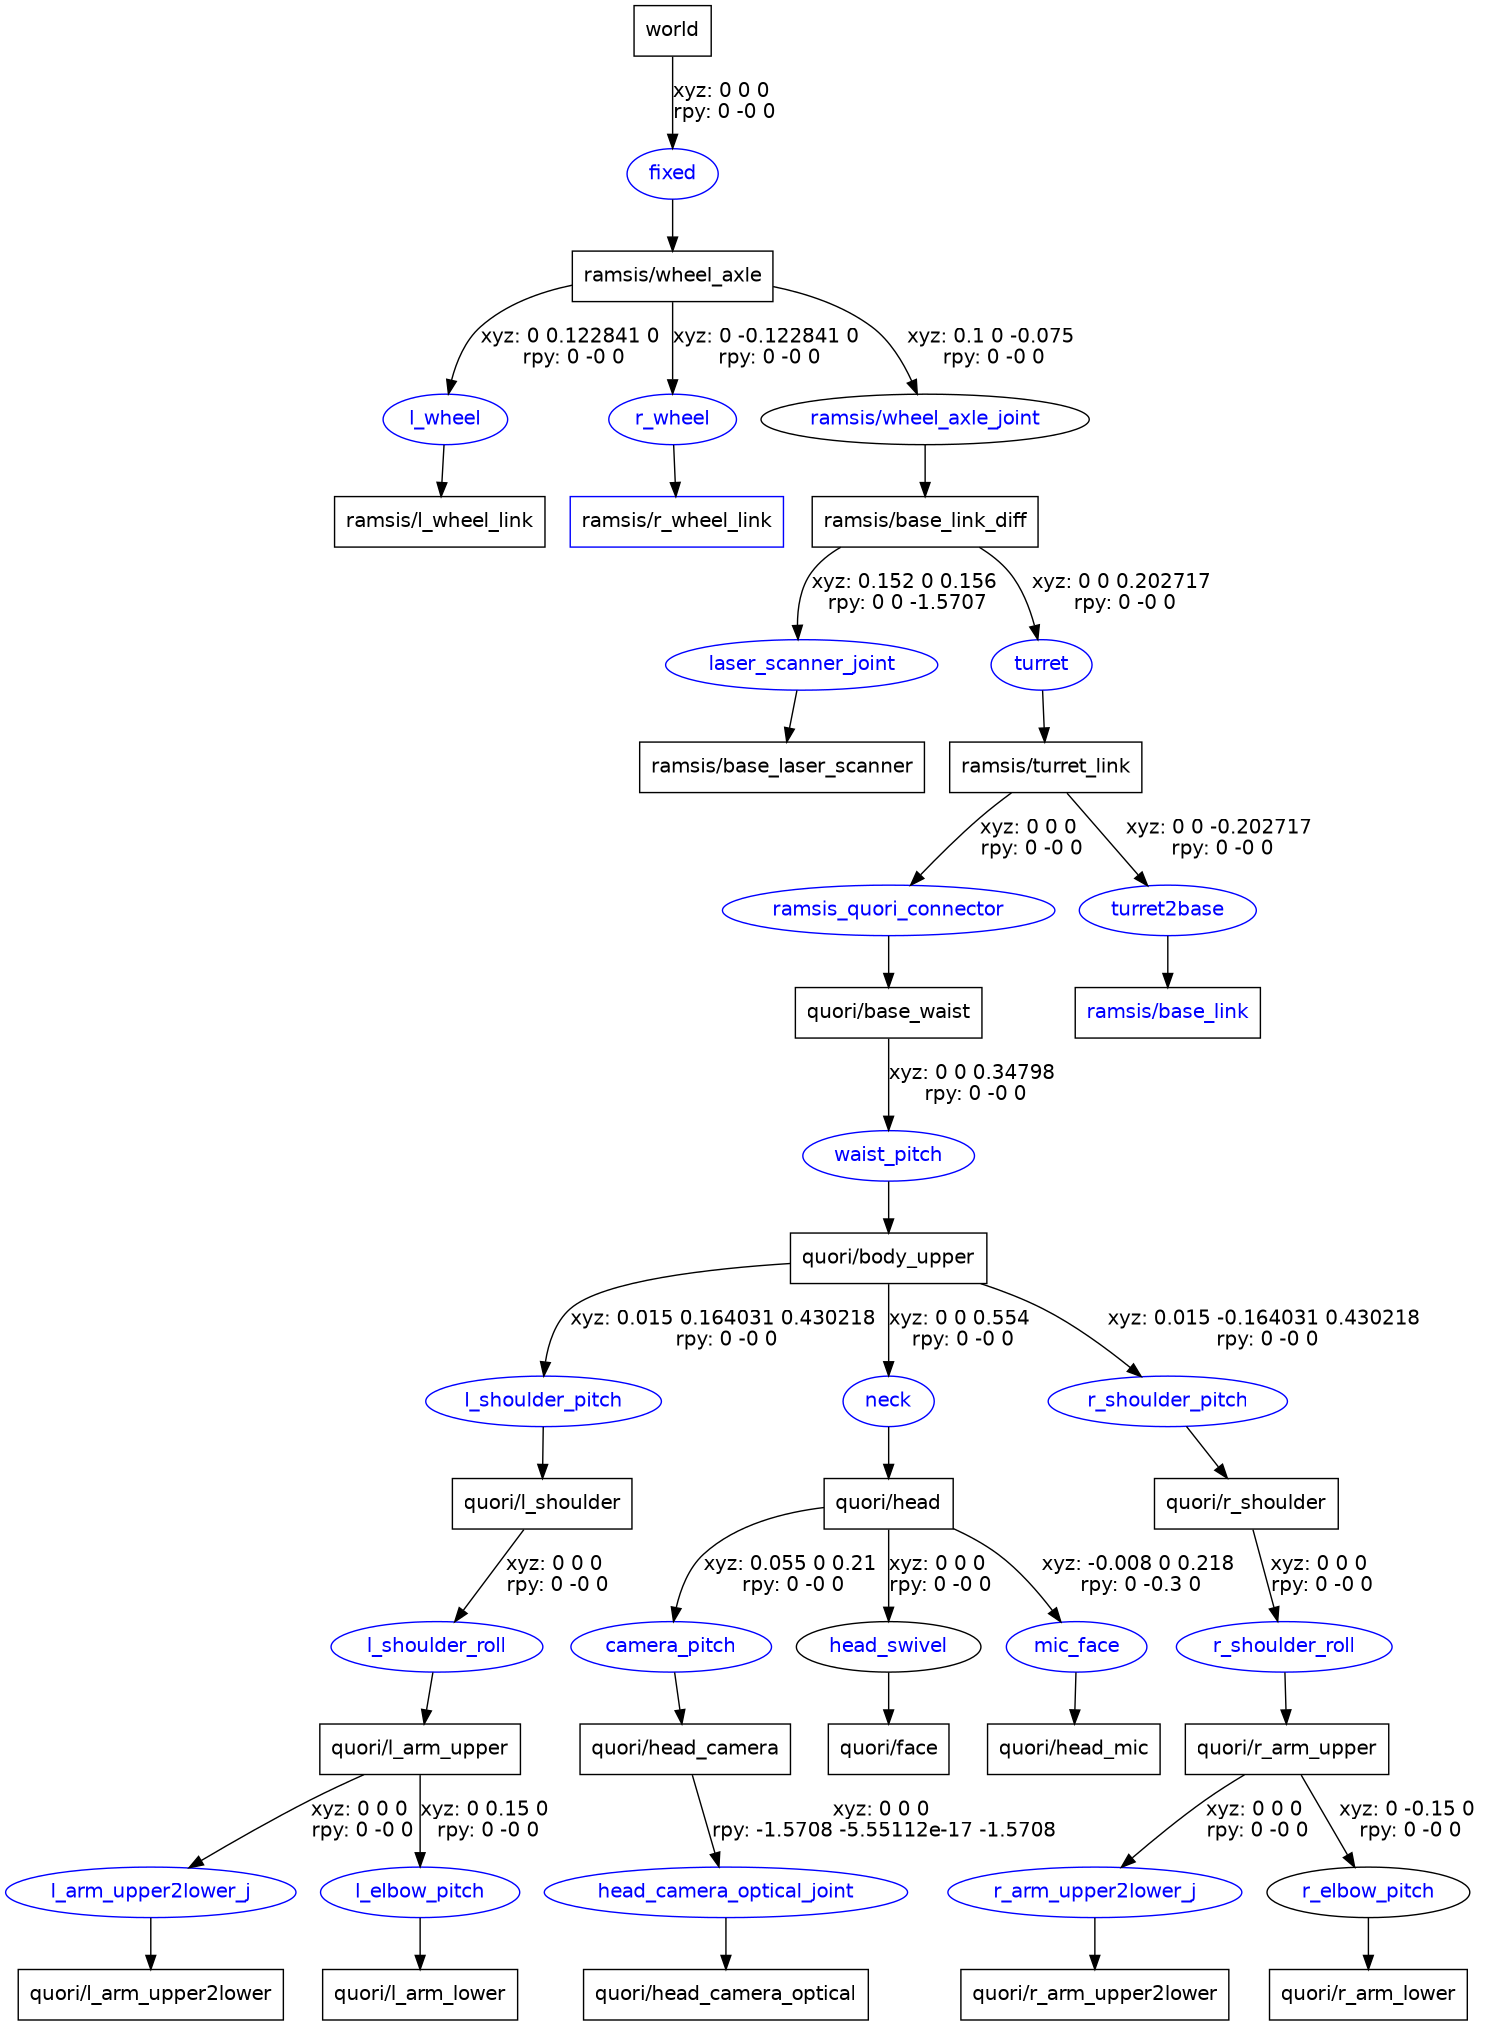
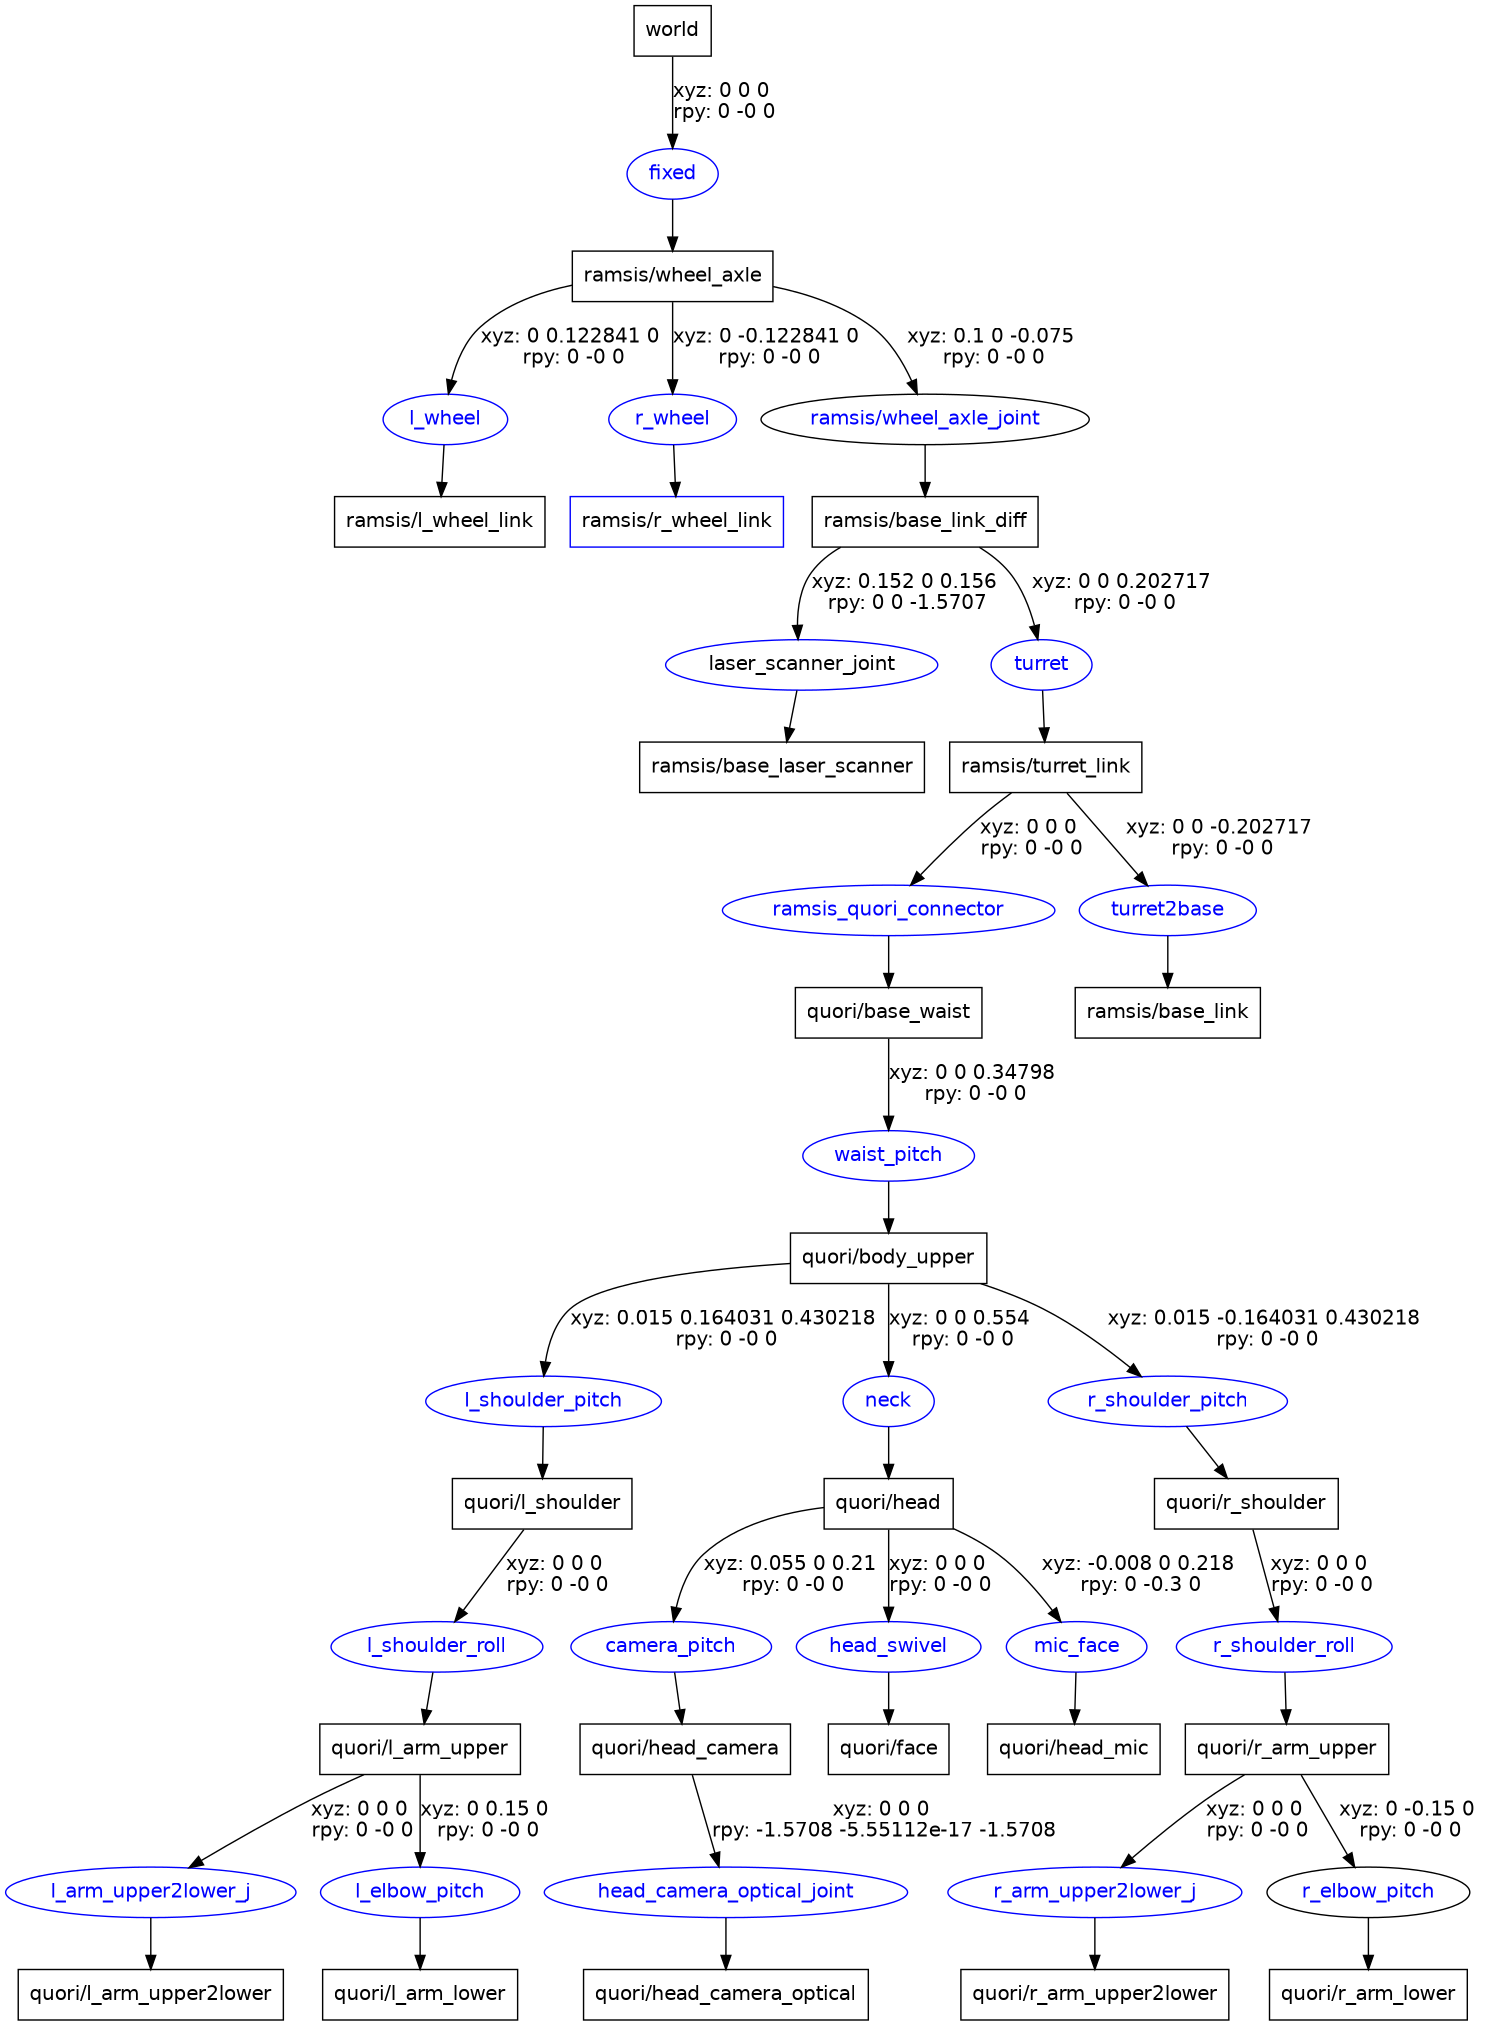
node "laser_scanner_joint": fontcolor blue -> black
node "ramsis/base_link": fontcolor blue -> black
node "head_swivel": color black -> blue
